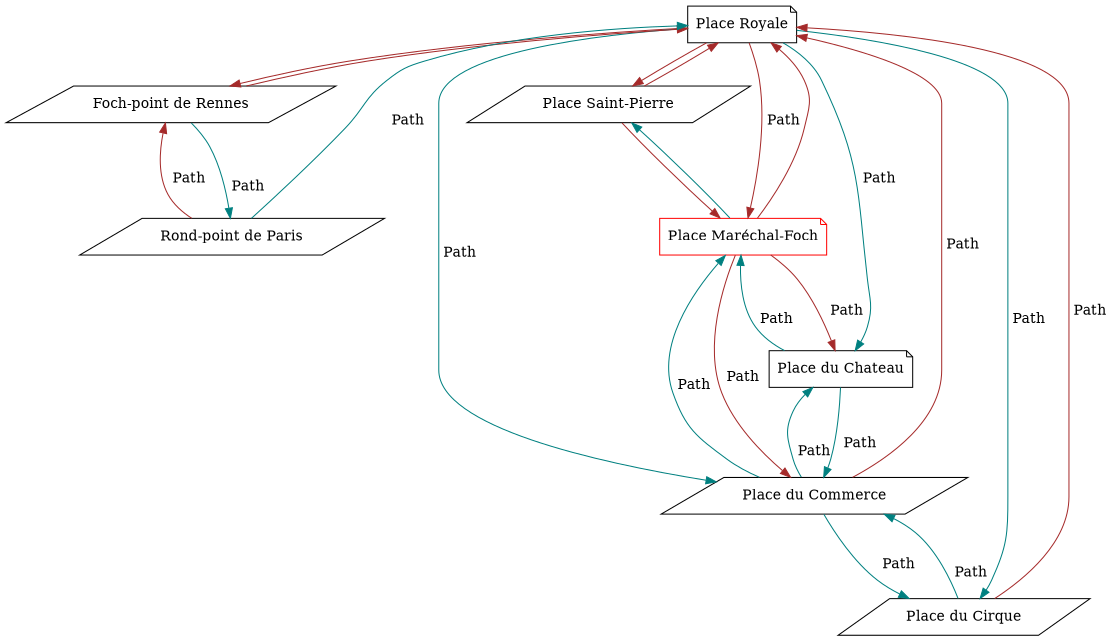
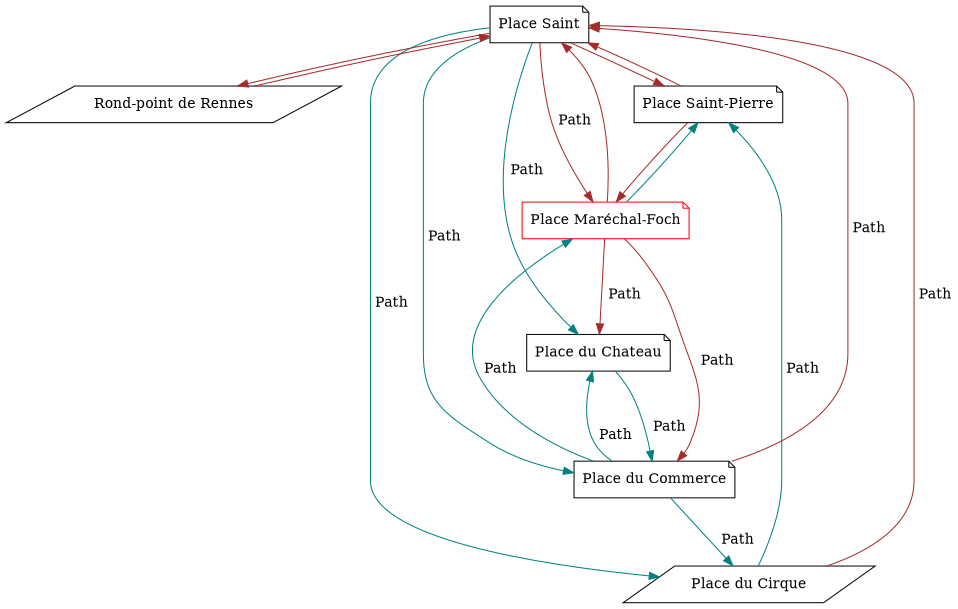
node "Place Royale": label "Place Royale" -> "Place Saint"
node "Foch-point de Rennes": label "Foch-point de Rennes" -> "Rond-point de Rennes"
node "Place Saint-Pierre": shape parallelogram -> note
node "Rond-point de Paris": removed
edge "Place du Chateau" -> "Place Maréchal-Foch": removed, label "Path"
node "Place du Commerce": shape parallelogram -> note
edge "Place du Cirque" -> "Place du Commerce": now "Place du Cirque" -> "Place Saint-Pierre"
